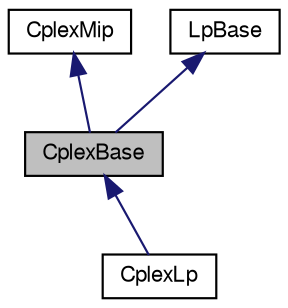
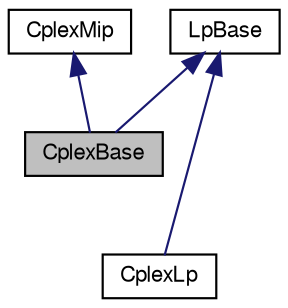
edge "CplexLp" -> "CplexBase": now "CplexLp" -> "LpBase"
